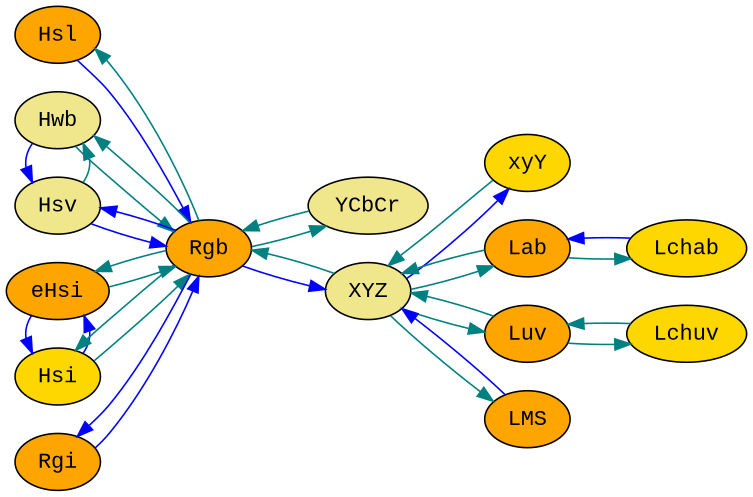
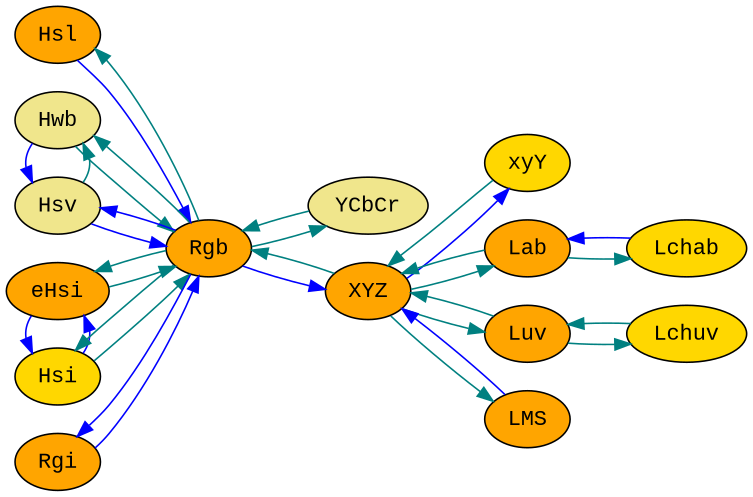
node "XYZ": fillcolor khaki -> orange
